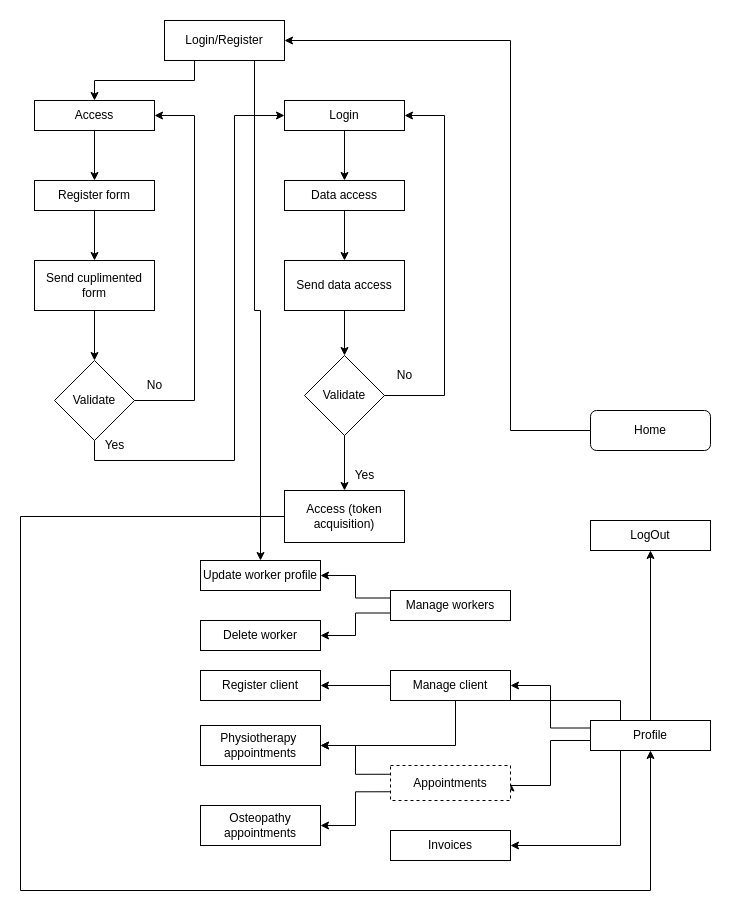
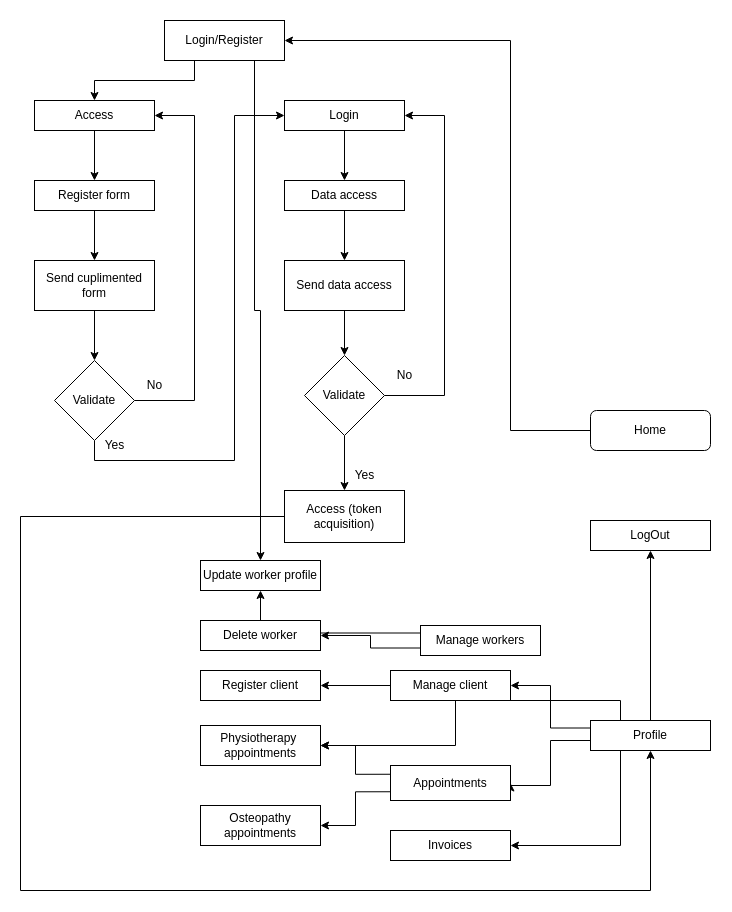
node "Manage workers": moved (451, 606) -> (481, 641)
node "Appointments": style dashed -> solid
